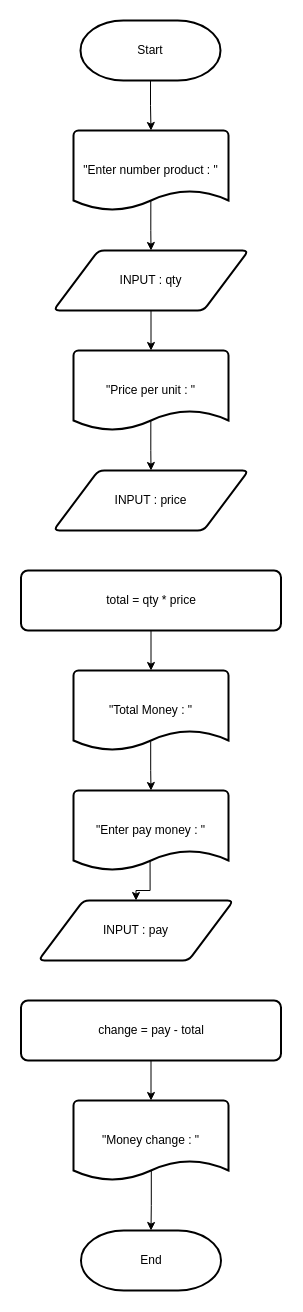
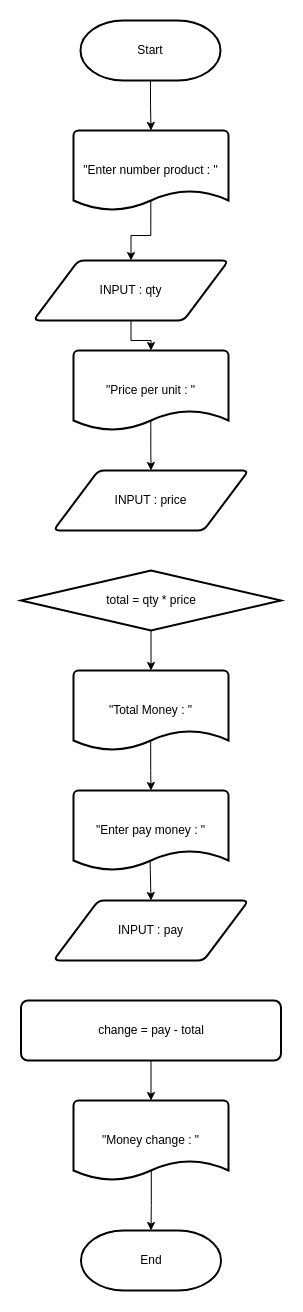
node "INPUT : qty": moved (151, 281) -> (131, 291)
node "total = qty * price": shape rounded rectangle -> diamond
node "INPUT : pay": moved (136, 931) -> (151, 931)
